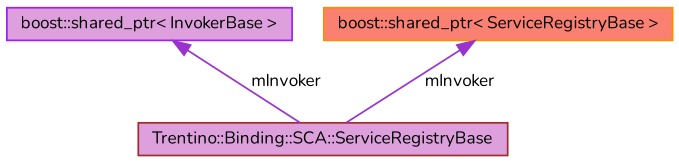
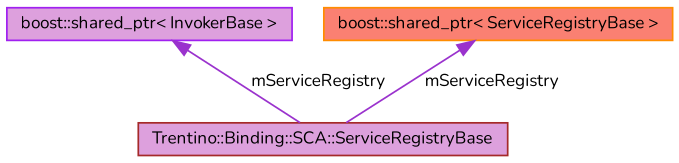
edge "Trentino::Binding::SCA::ServiceRegistryBase" -> "boost::shared_ptr< InvokerBase >": label " mInvoker" -> " mServiceRegistry"
edge "Trentino::Binding::SCA::ServiceRegistryBase" -> "boost::shared_ptr< ServiceRegistryBase >": label " mInvoker" -> " mServiceRegistry"
